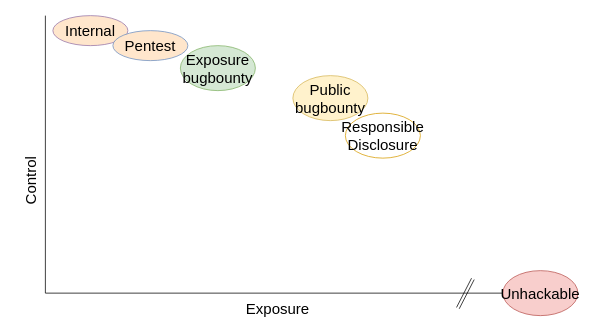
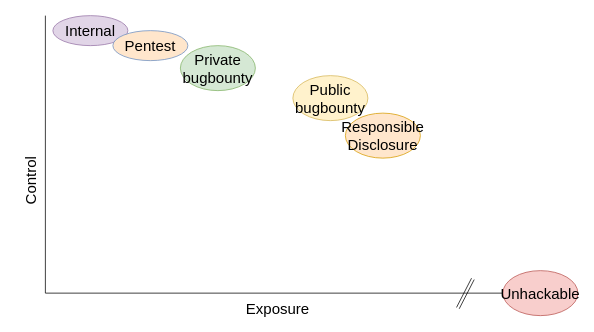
node "Internal": fillcolor #ffe6cc -> #e1d5e7
node "Exposure bugbounty": label "Exposure bugbounty" -> "Private bugbounty"
node "Responsible Disclosure": fillcolor #ffffff -> #ffe6cc
